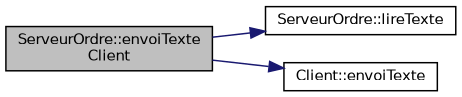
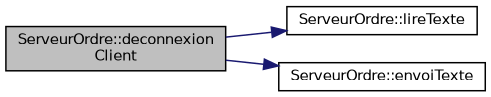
node "ServeurOrdre::envoiTexte Client": label "ServeurOrdre::envoiTexte Client" -> "ServeurOrdre::deconnexion Client"
node "Client::envoiTexte": label "Client::envoiTexte" -> "ServeurOrdre::envoiTexte"
